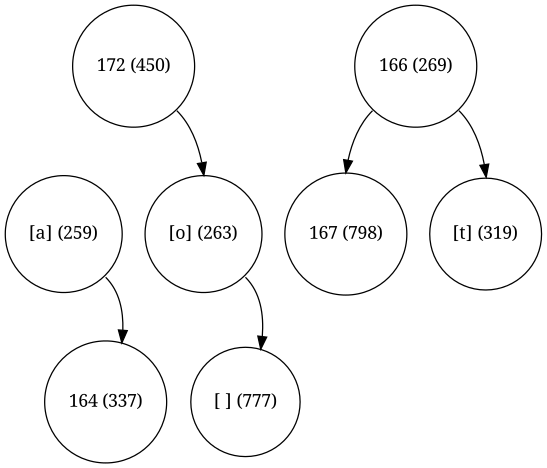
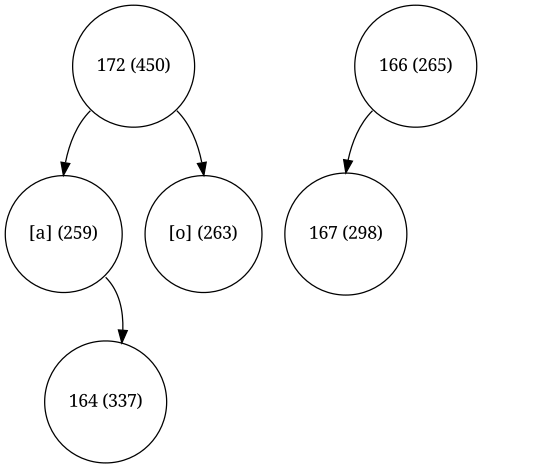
node "166 (269)": label "166 (269)" -> "166 (265)"
edge "172 (450)" -> "[a] (259)": added
node "167 (798)": label "167 (798)" -> "167 (298)"
node "[t] (319)": removed
node "[ ] (777)": removed
